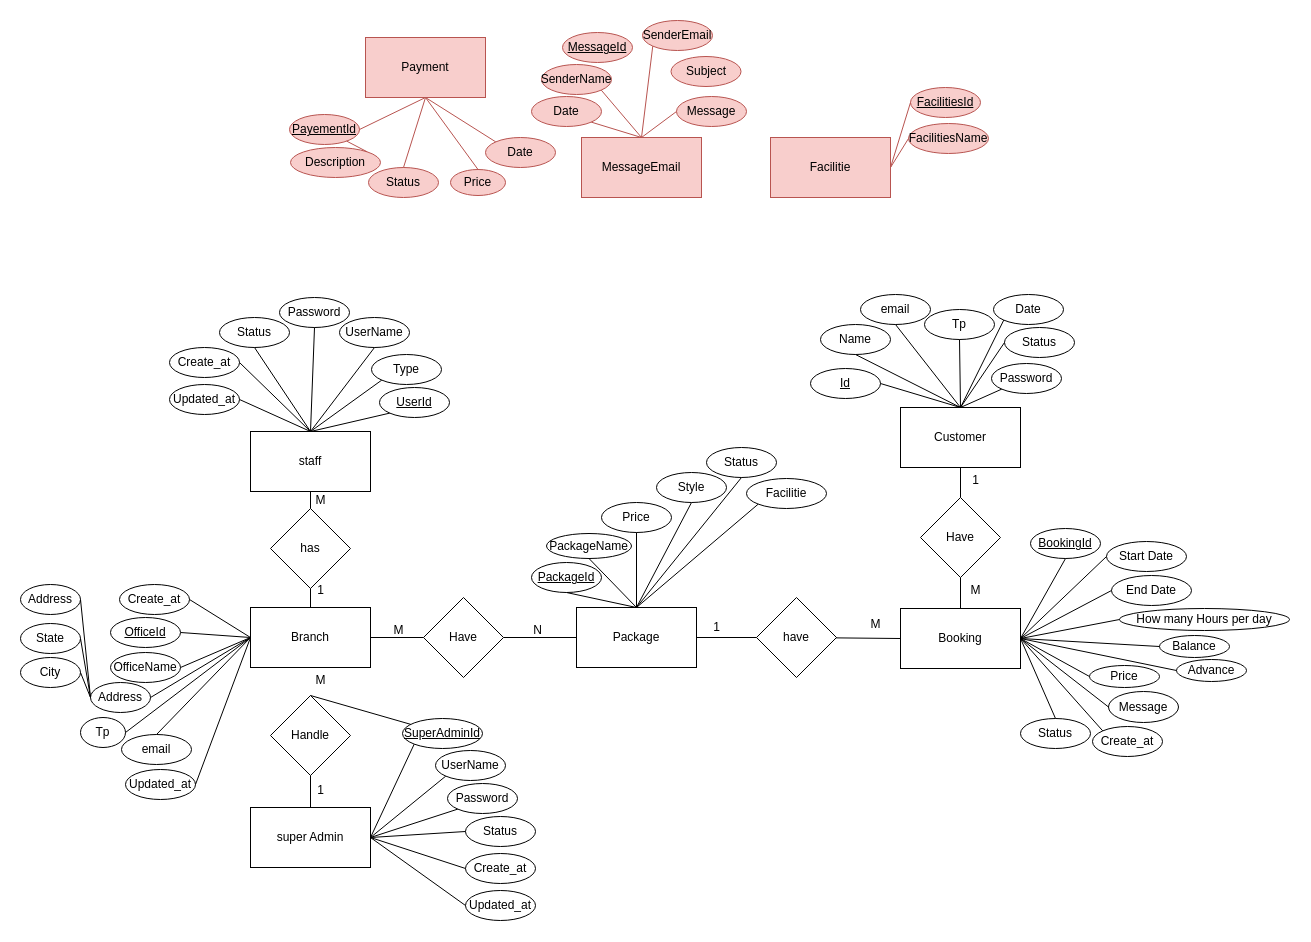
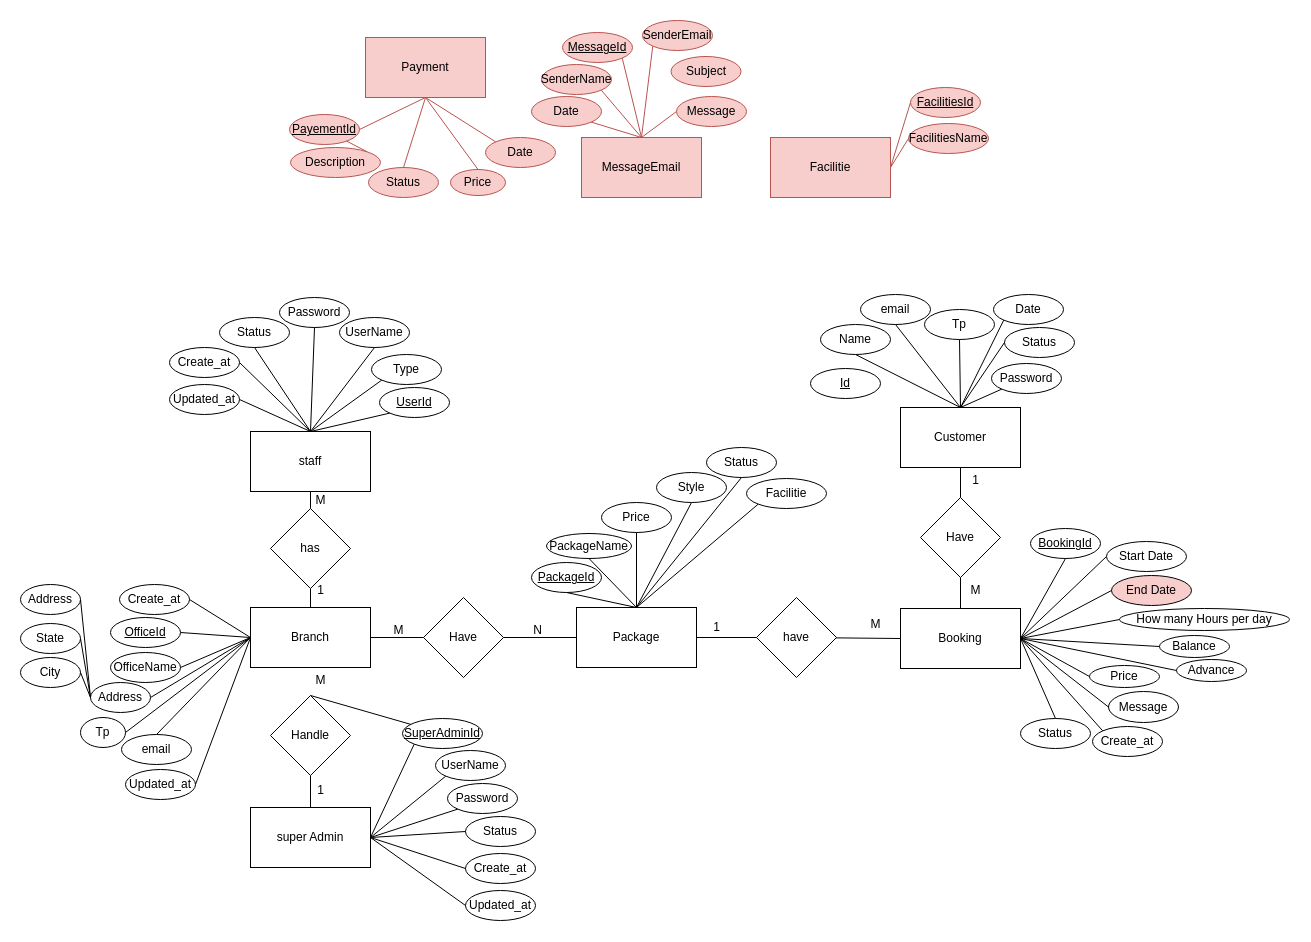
edge "MessageId" -- "MessageEmail": added
edge "Id" -- "Customer": removed
node "End Date": fillcolor #ffffff -> #f8cecc
